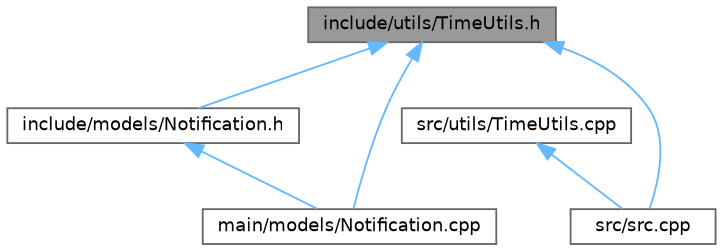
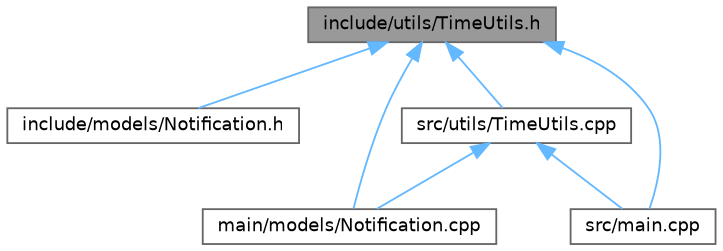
edge "src/utils/TimeUtils.cpp" -> "include/utils/TimeUtils.h": added
edge "main/models/Notification.cpp" -> "include/models/Notification.h": now "main/models/Notification.cpp" -> "src/utils/TimeUtils.cpp"
node "src/src.cpp": label "src/src.cpp" -> "src/main.cpp"
